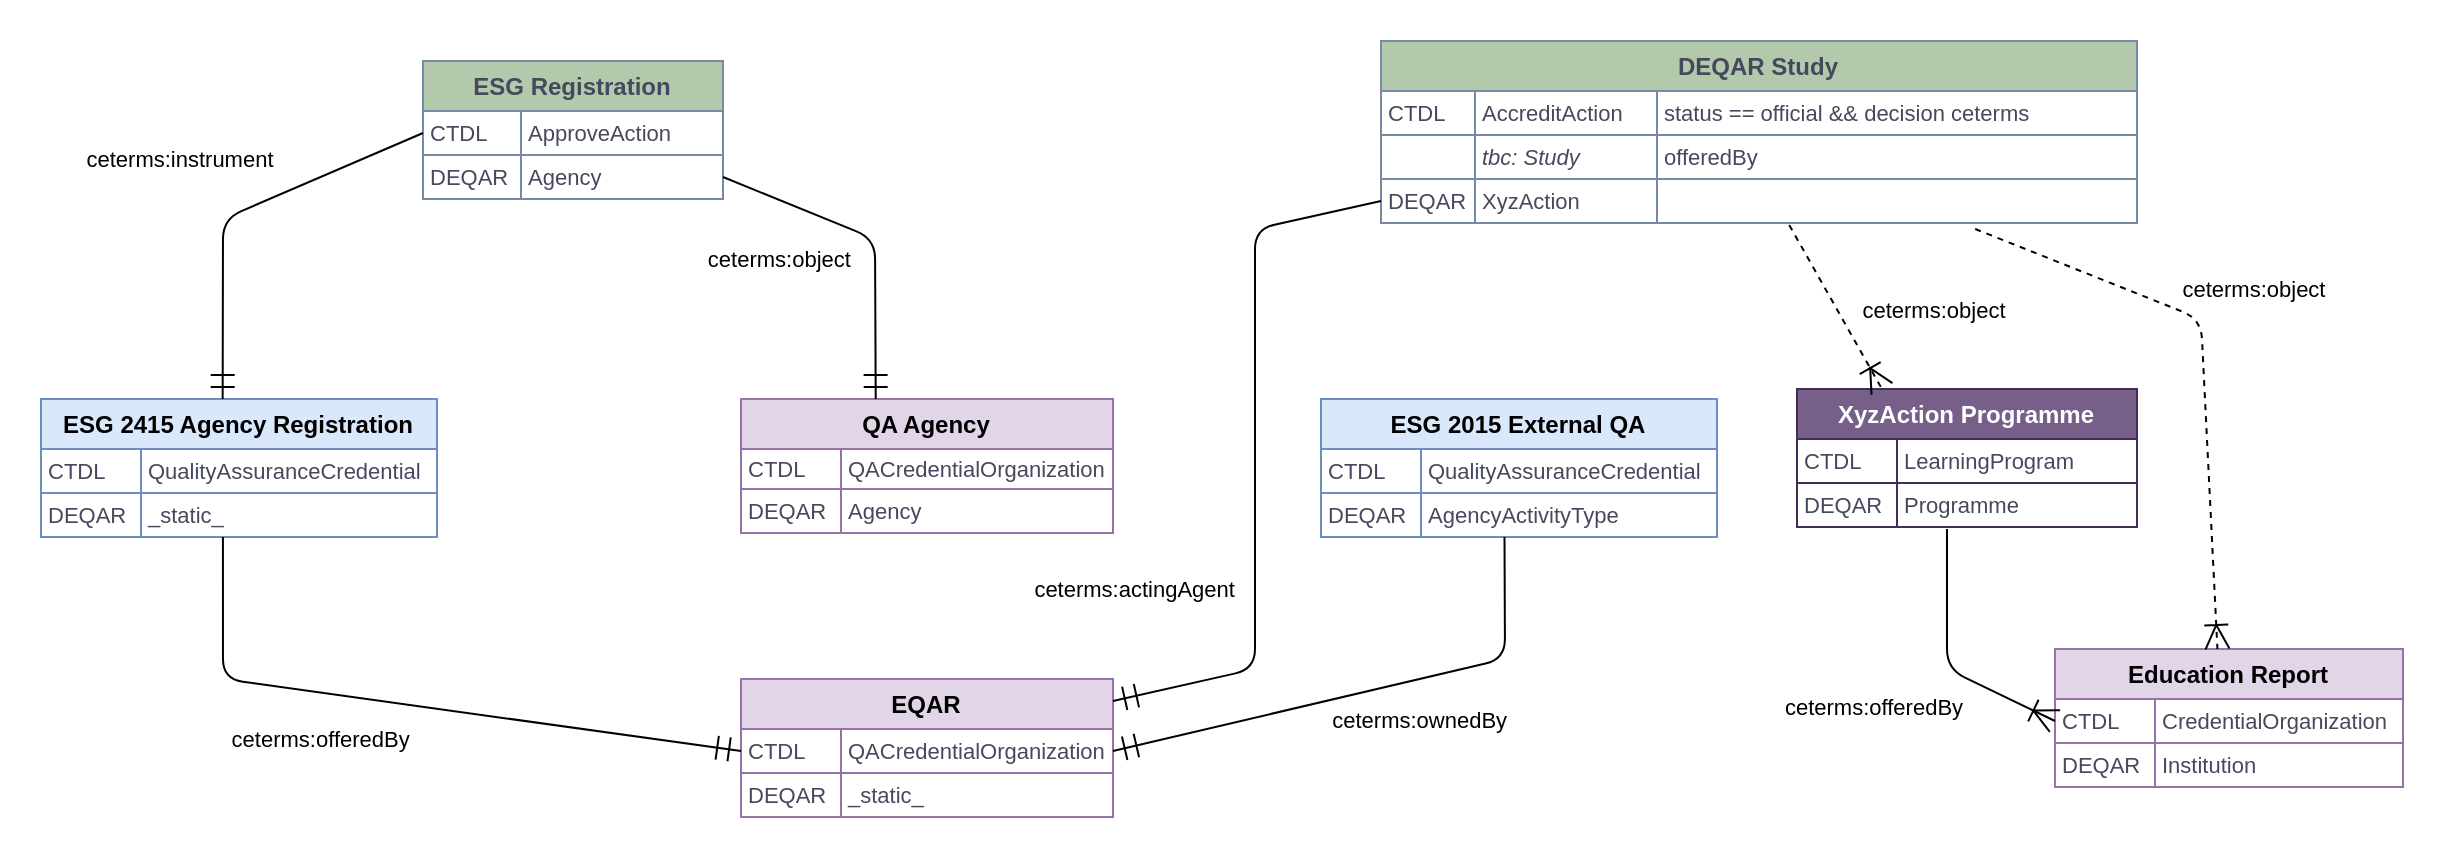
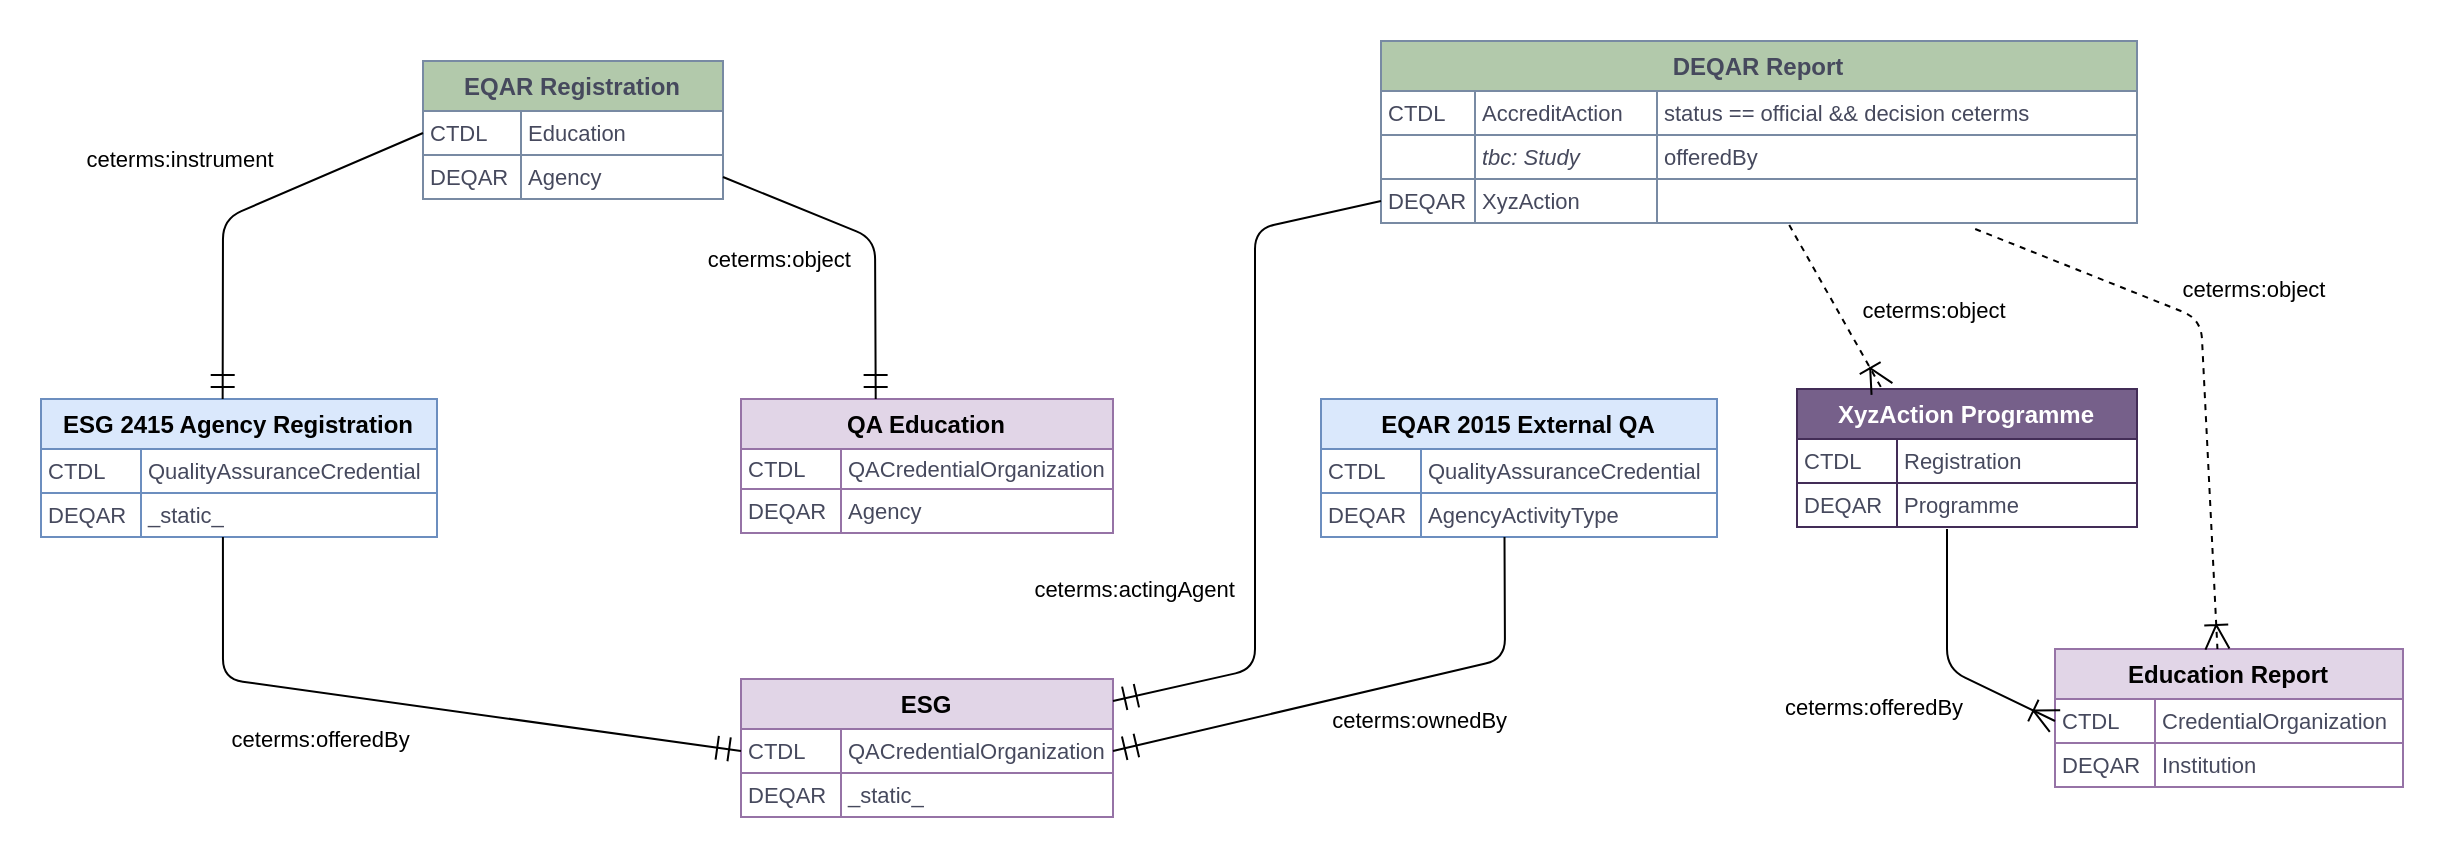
node "DEQAR Study": label "DEQAR Study" -> "DEQAR Report"
node "ESG Registration": label "ESG Registration" -> "EQAR Registration"
node "ApproveAction": label "ApproveAction" -> "Education"
node "QA Agency": label "QA Agency" -> "QA Education"
node "ESG 2015 External QA": label "ESG 2015 External QA" -> "EQAR 2015 External QA"
node "LearningProgram": label "LearningProgram" -> "Registration"
node "EQAR": label "EQAR" -> "ESG"
